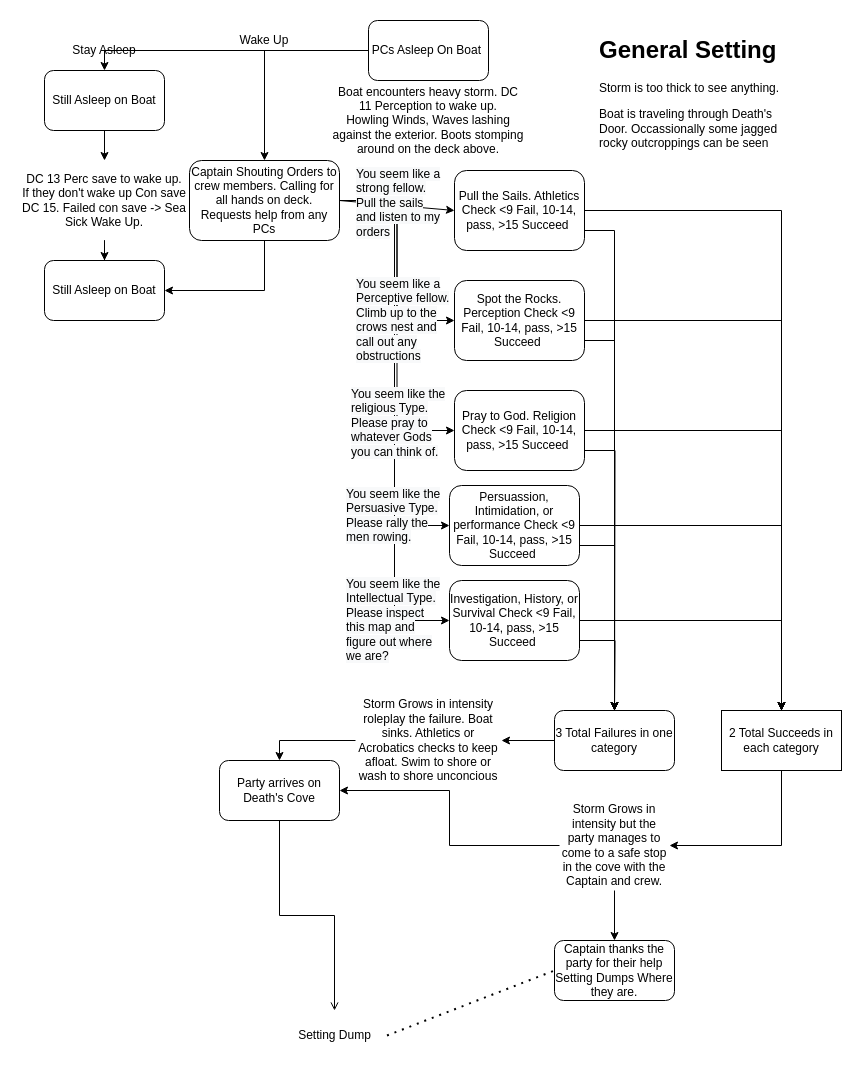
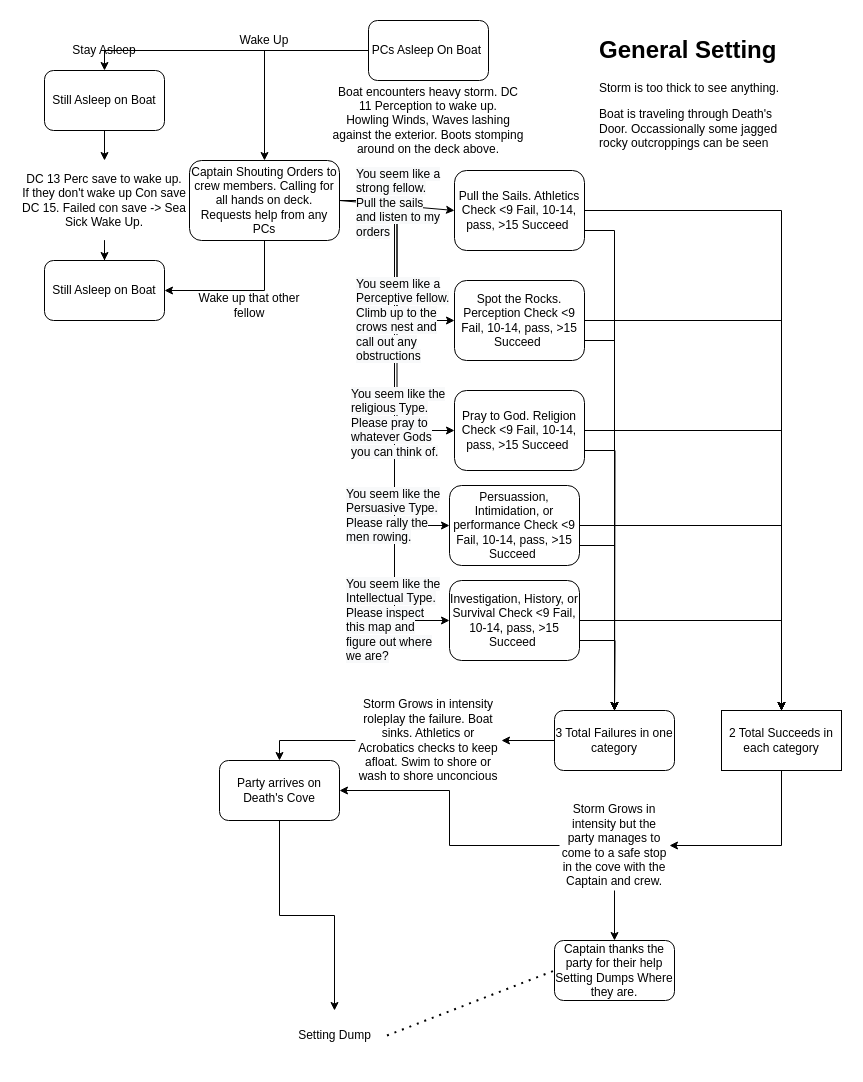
node "Wake up that other fellow": added
edge "Party arrives on Death's Cove" -> "Setting Dump": arrowhead open -> classic
